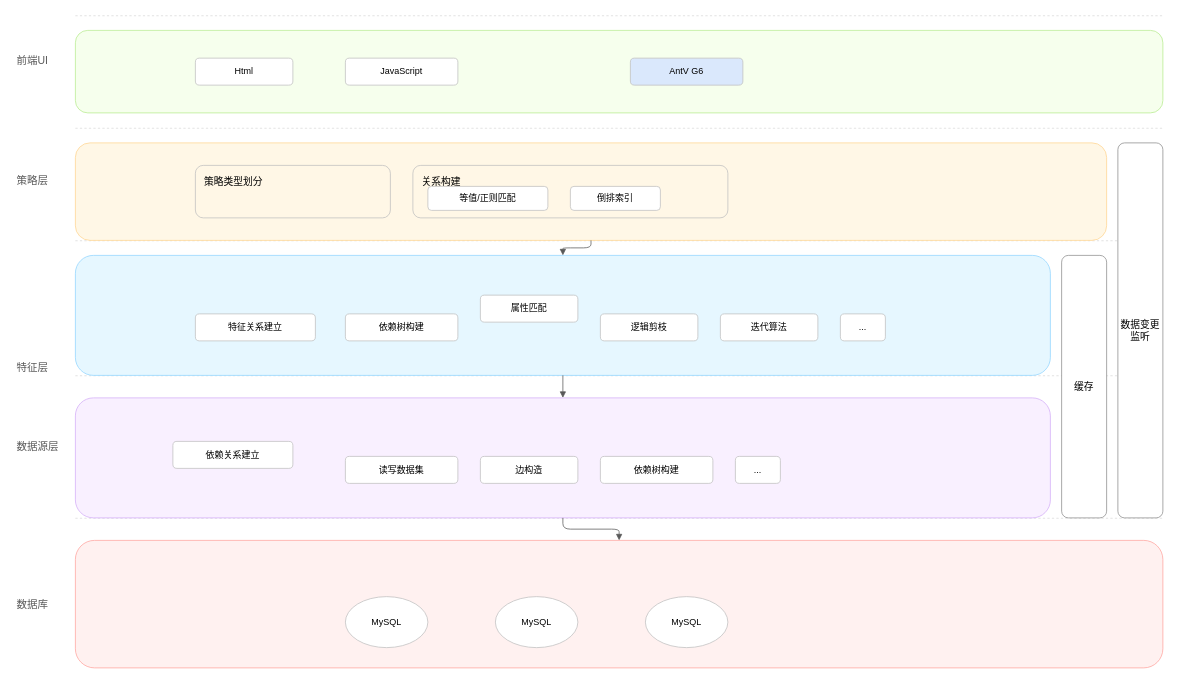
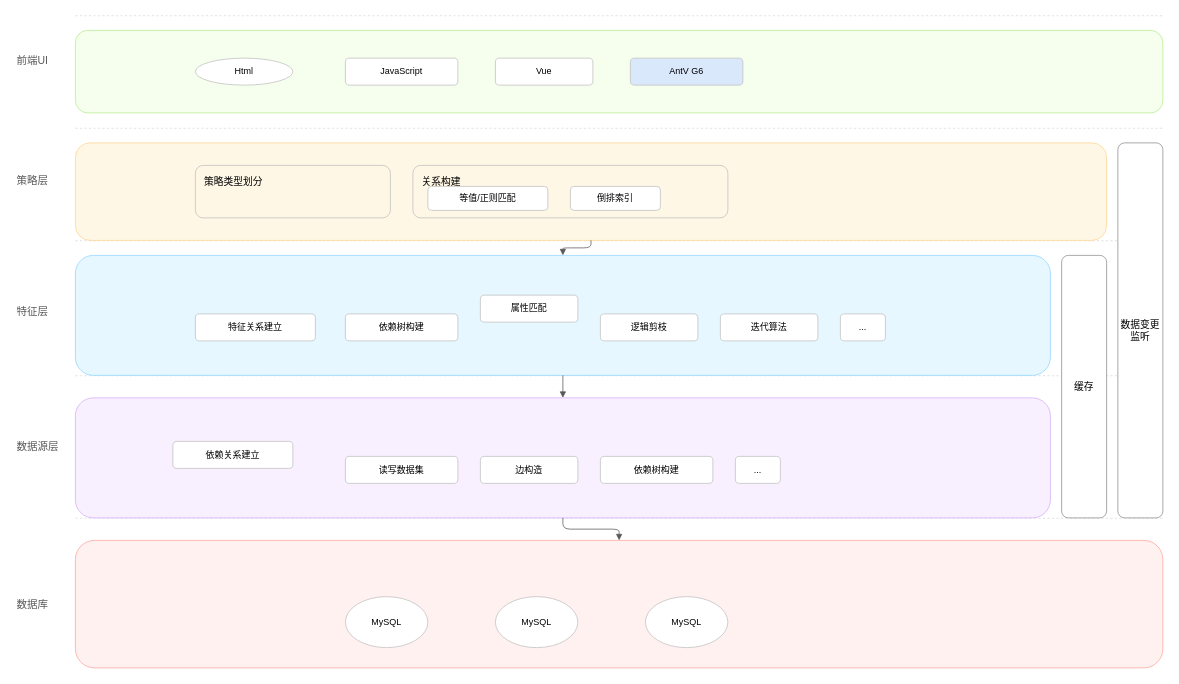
node "Html": shape rounded rectangle -> ellipse
node "Vue": added
node "特征层": moved (42, 368) -> (42, 312)
